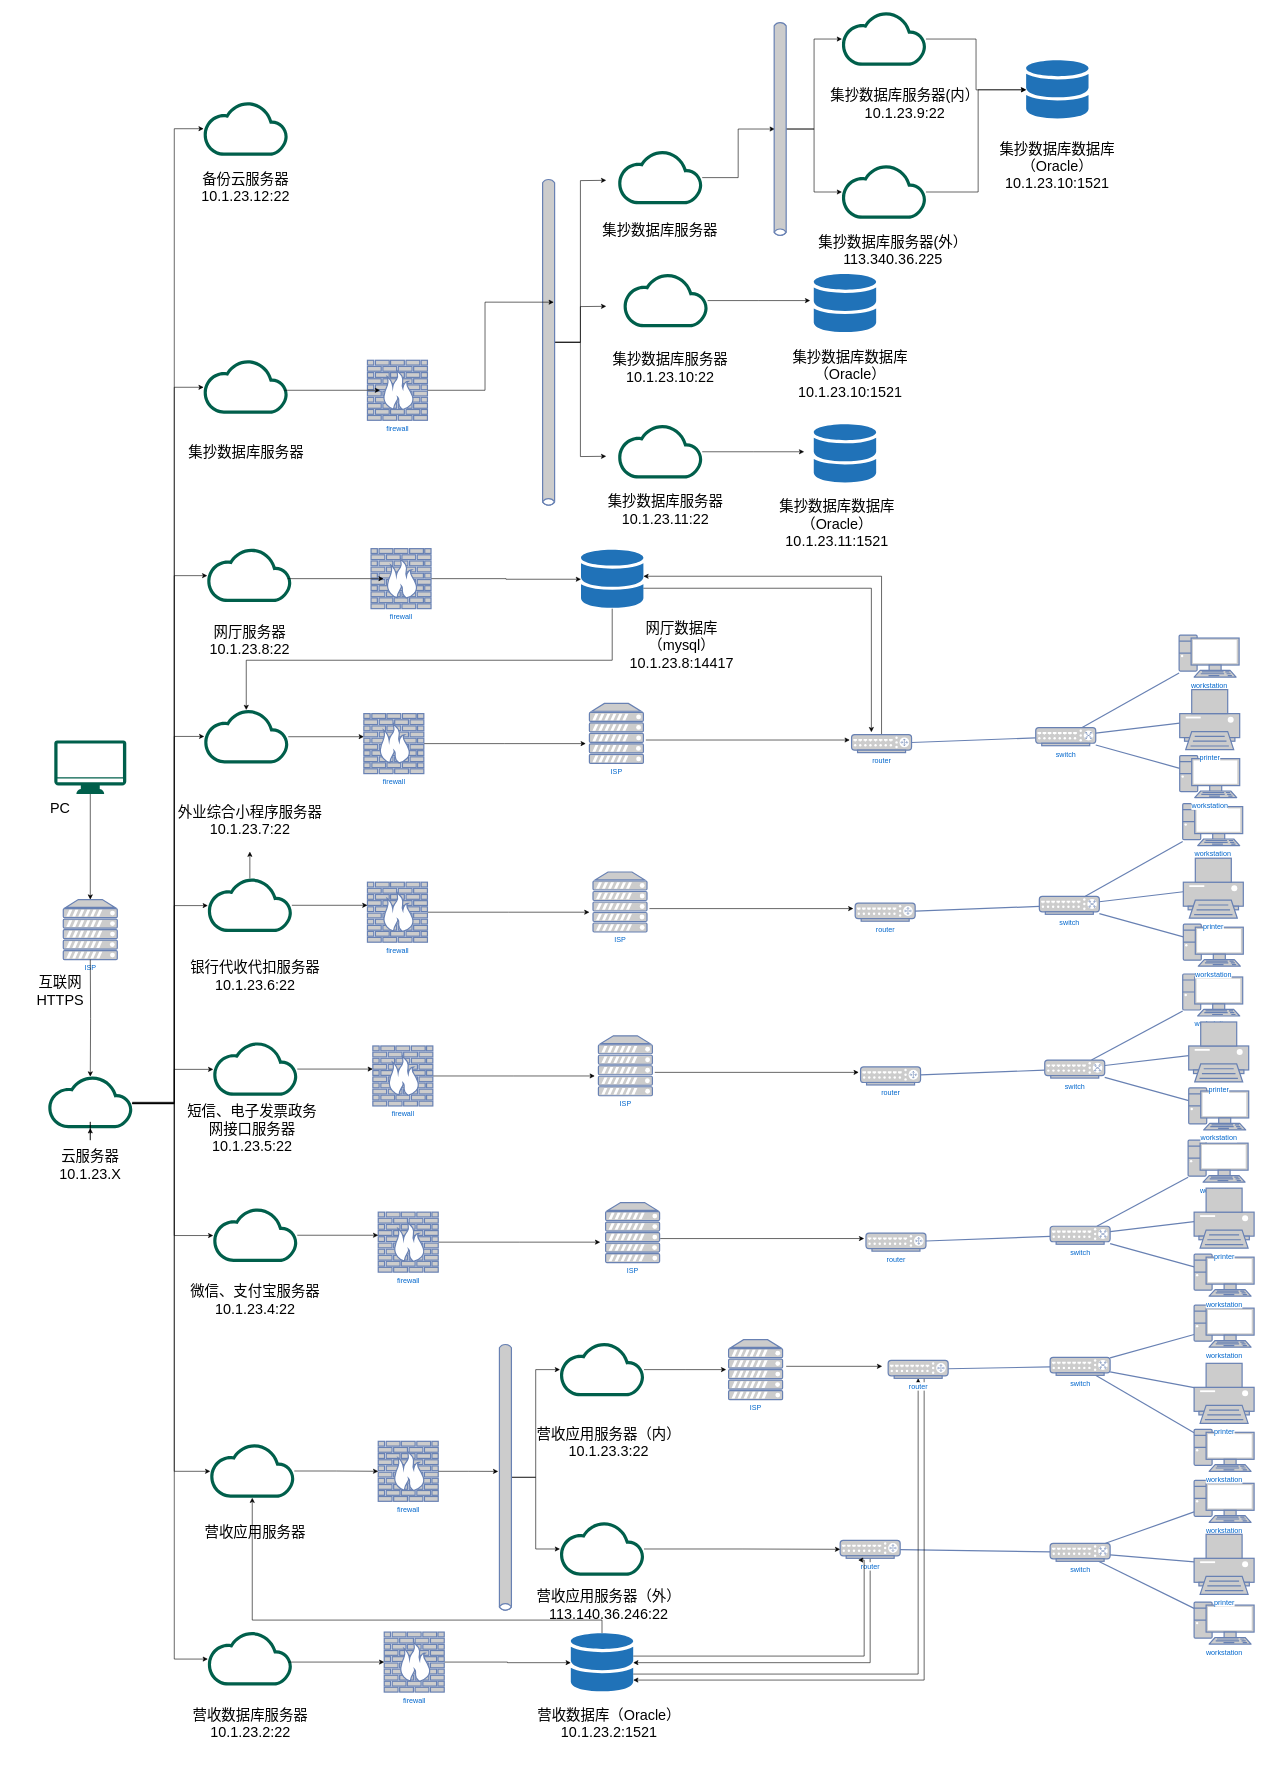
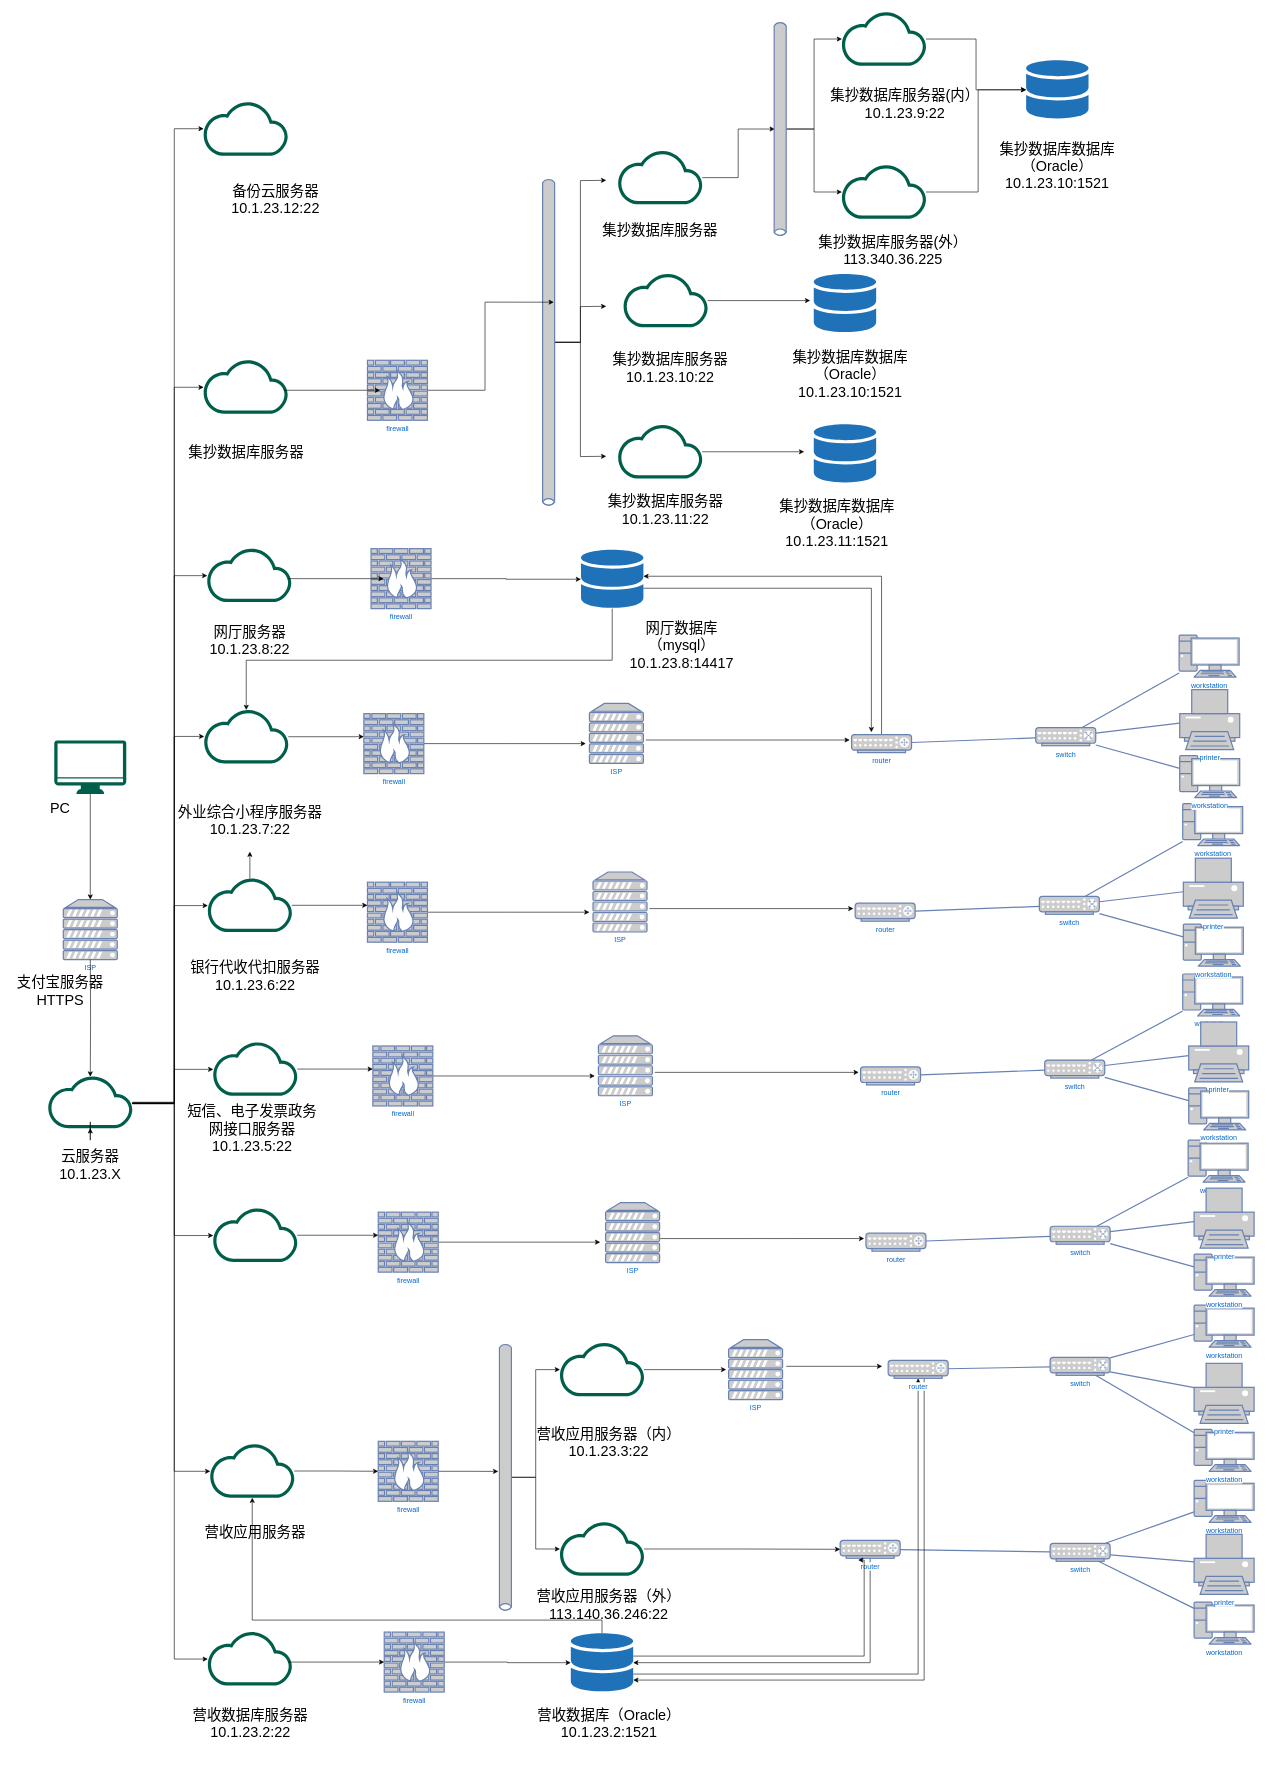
node "备份云服务器 10.1.23.12:22": moved (246, 187) -> (276, 199)
node "互联网 HTTPS": label "互联网 HTTPS" -> "支付宝服务器 HTTPS"
node "微信、支付宝服务器 10.1.23.4:22": removed
